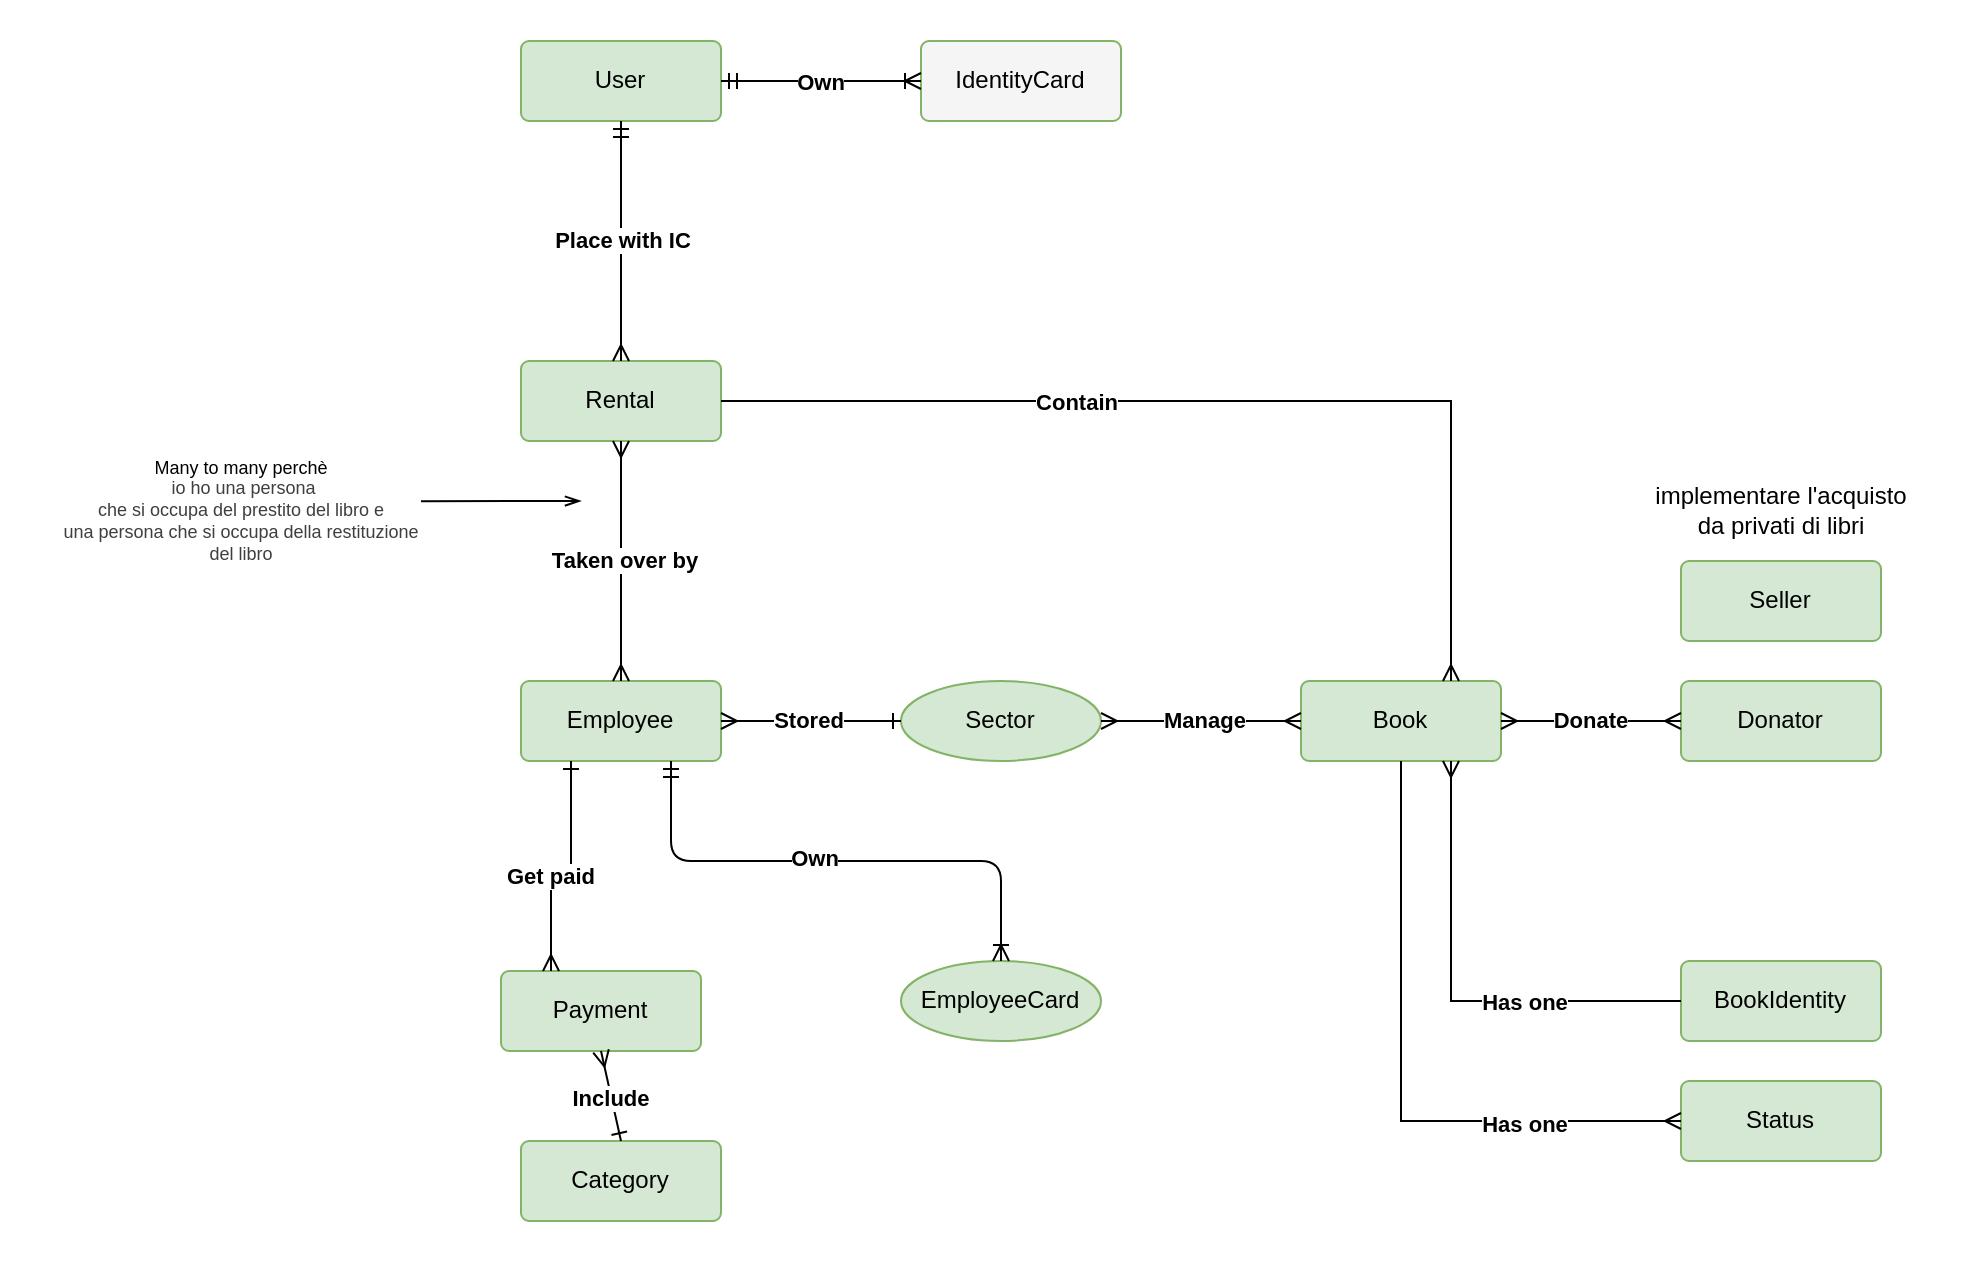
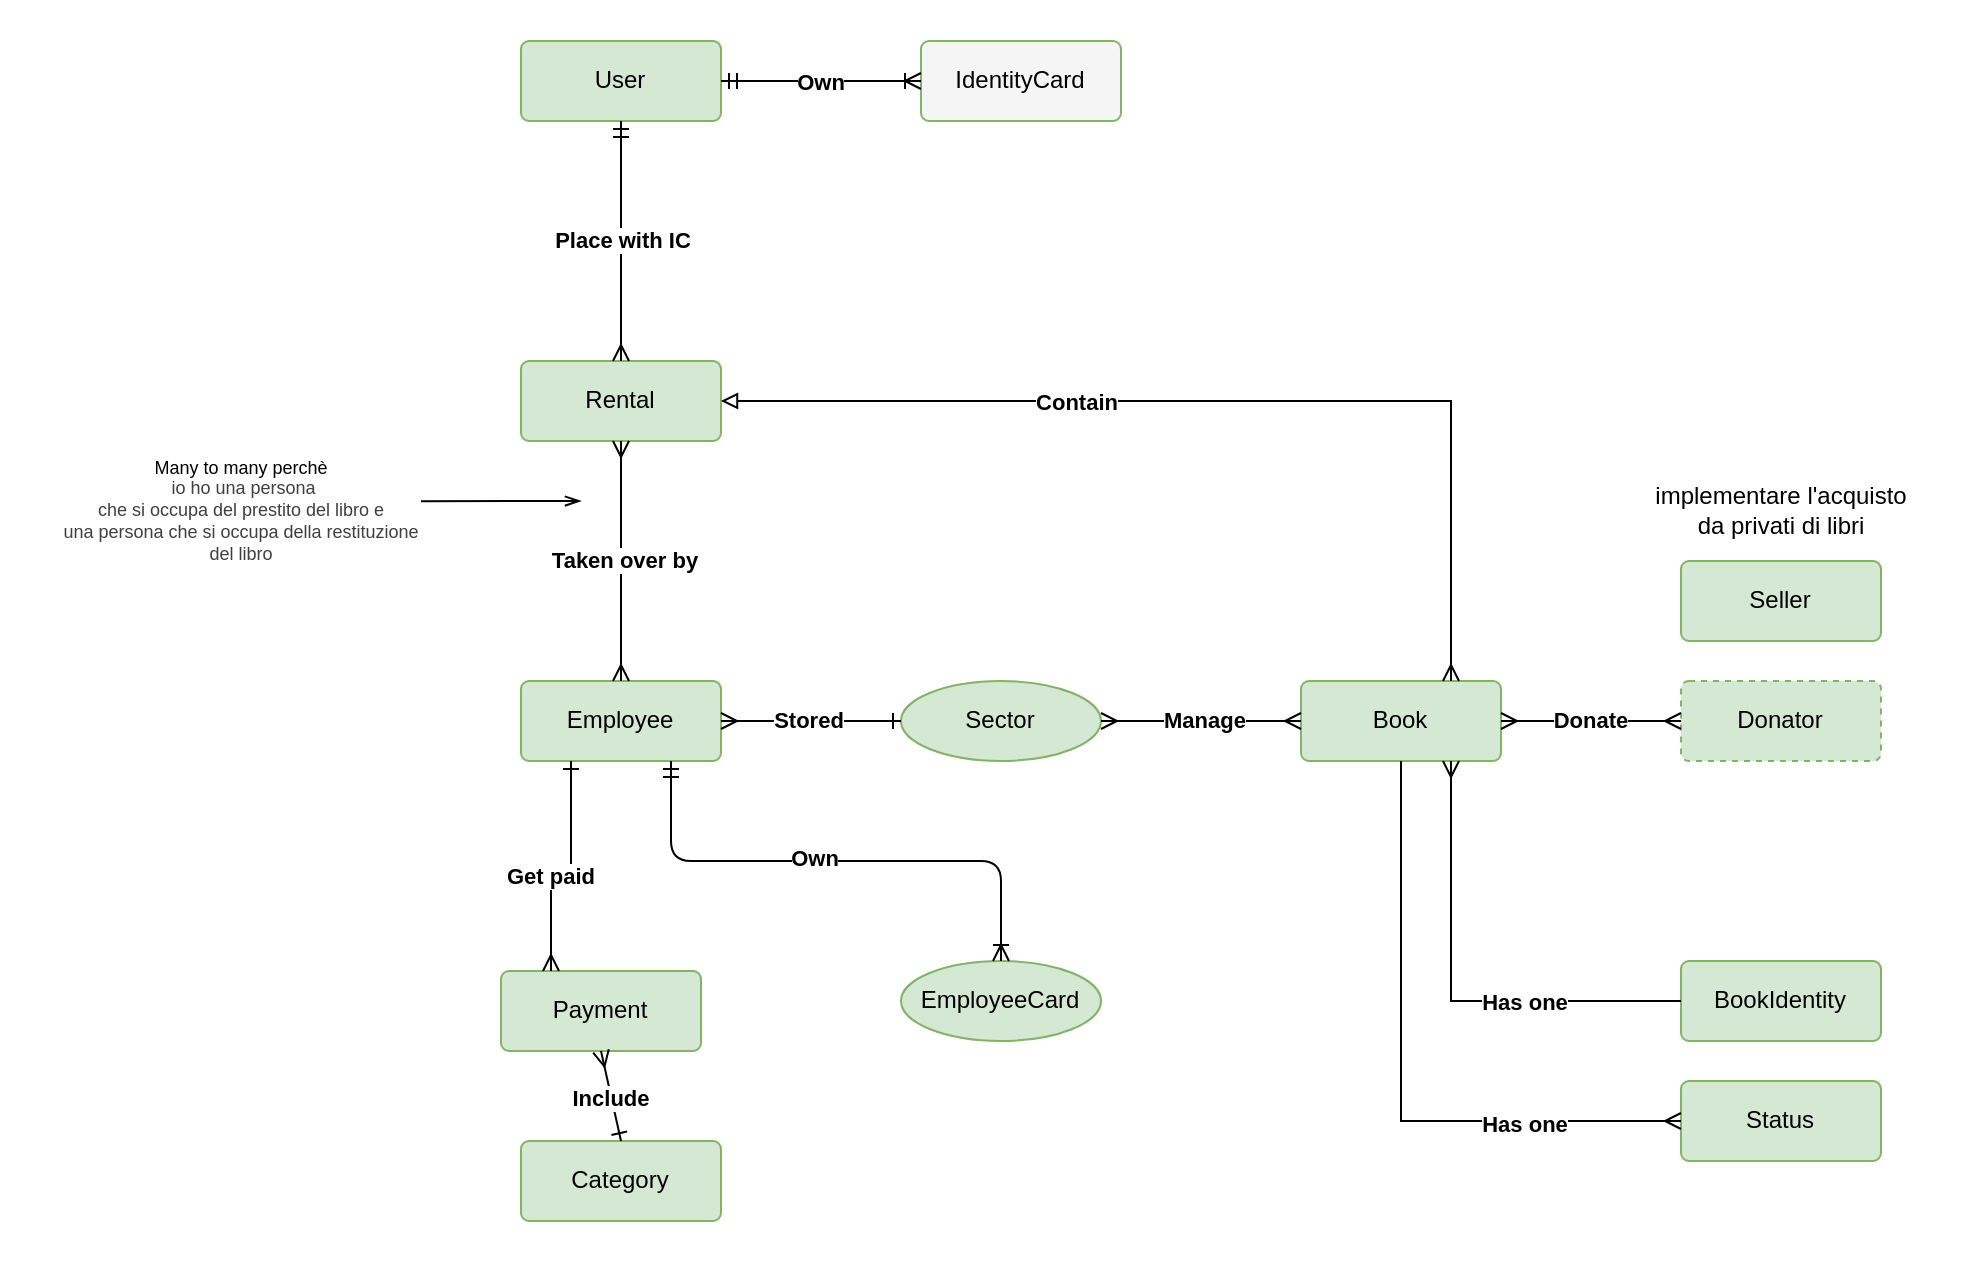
edge "Rental" -> "Book": arrowhead none -> block
node "Donator": style solid -> dashed
